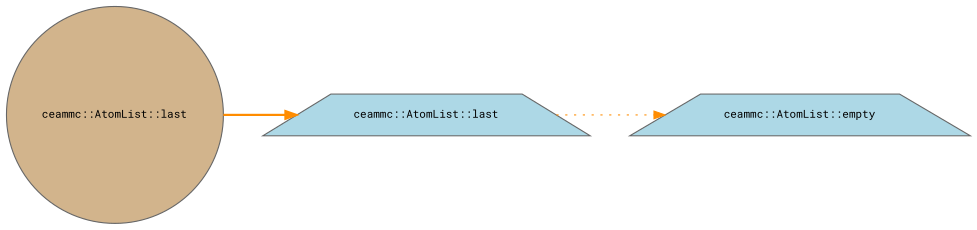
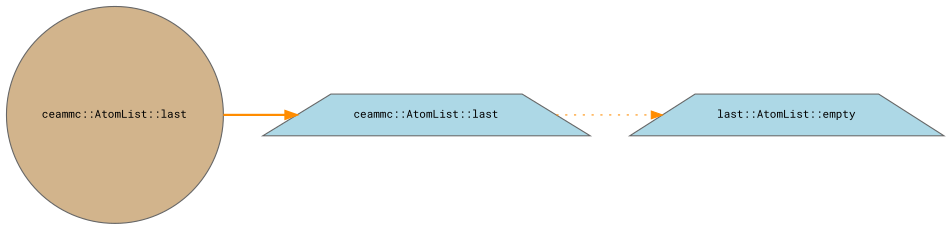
node "ceammc::AtomList::empty": label "ceammc::AtomList::empty" -> "last::AtomList::empty"
